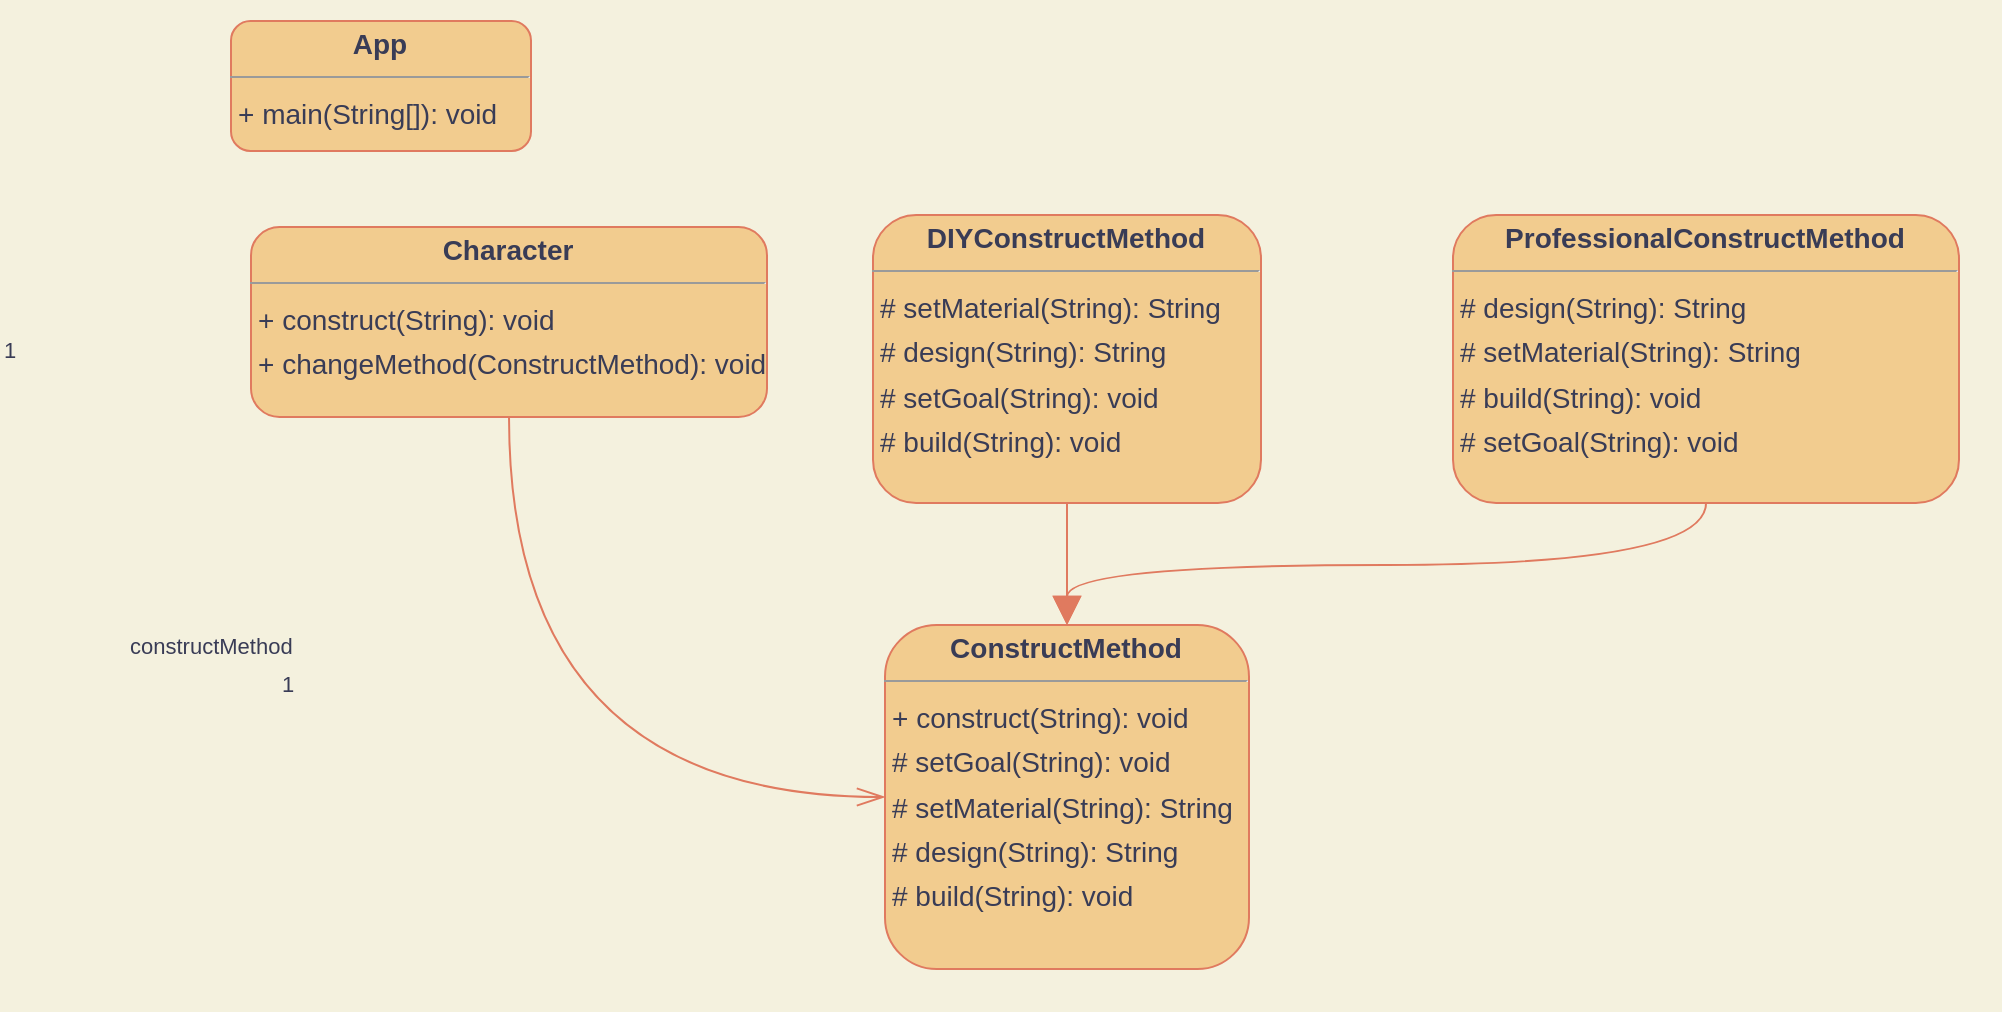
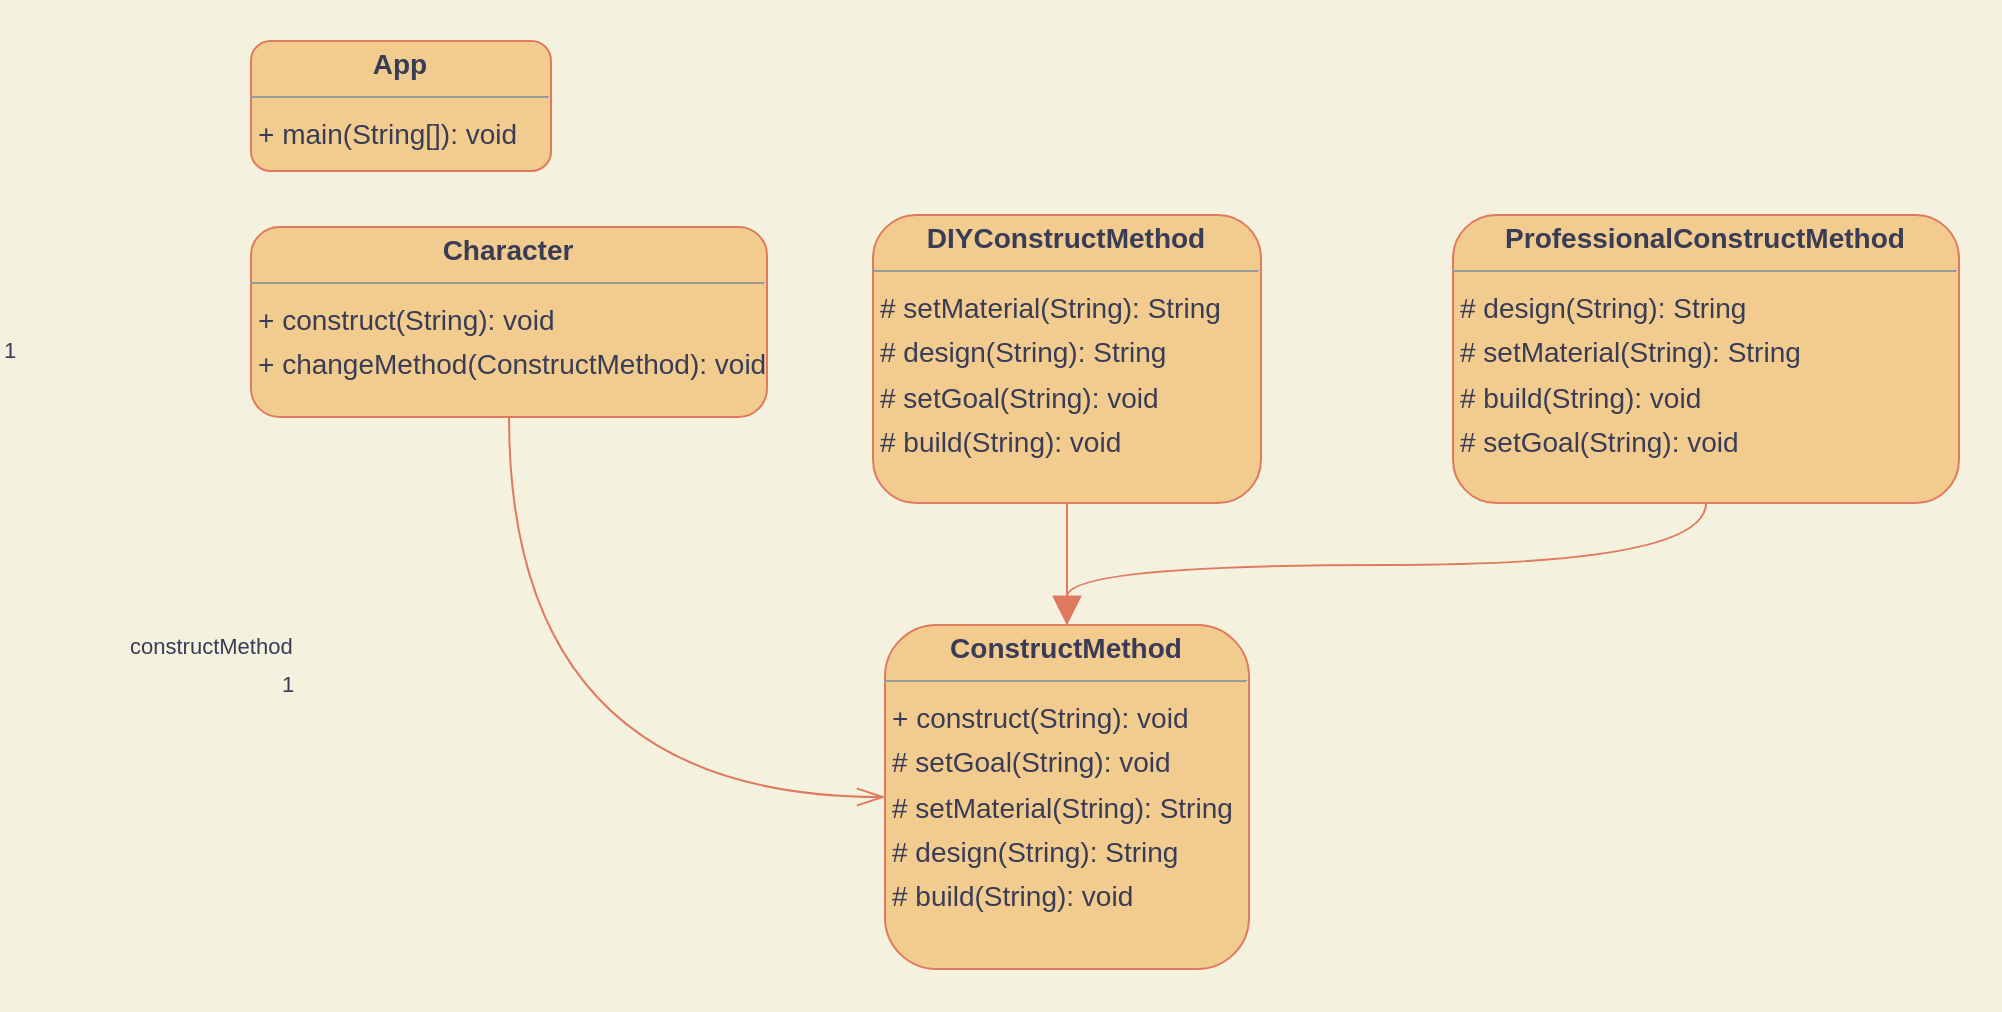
node "App + main(String[]): void": moved (381, 86) -> (401, 106)
